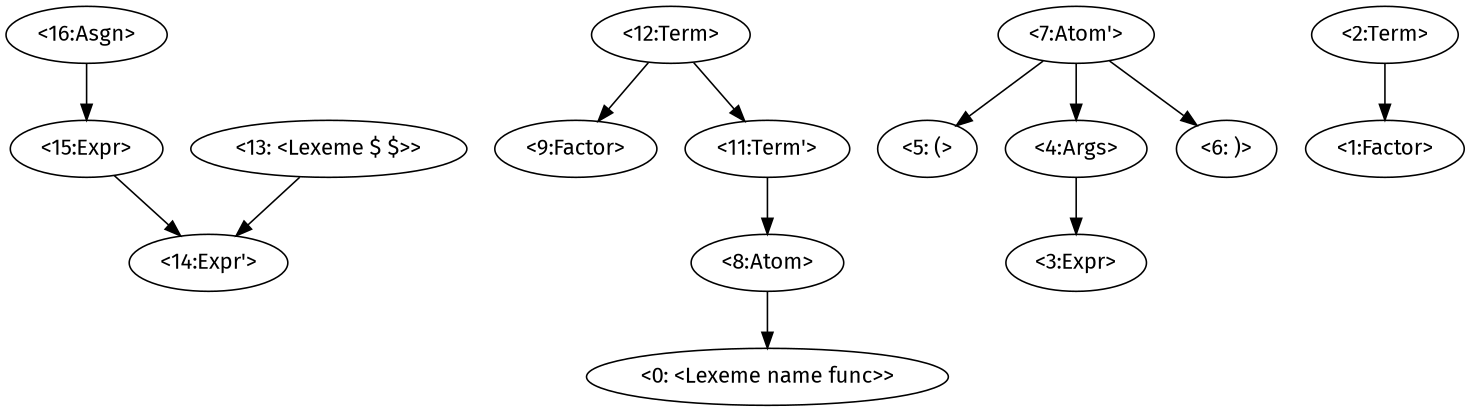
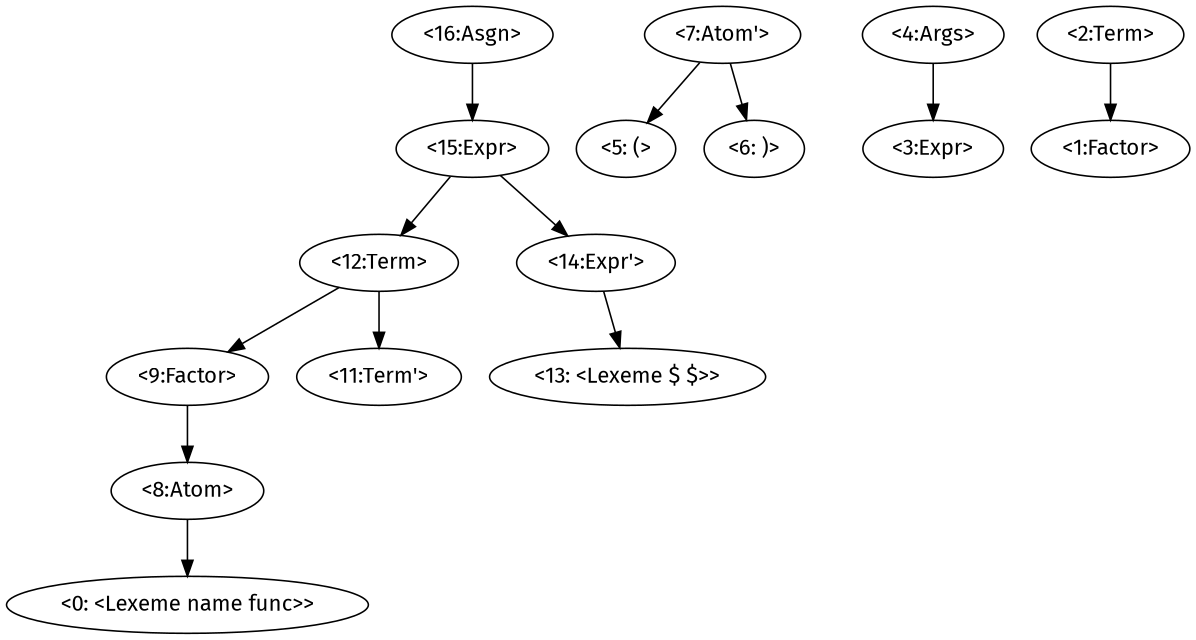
edge "<7:Atom'>" -> "<4:Args>": removed
edge "<11:Term'>" -> "<8:Atom>": now "<9:Factor>" -> "<8:Atom>"
edge "<15:Expr>" -> "<12:Term>": added
edge "<13: <Lexeme $ $>>" -> "<14:Expr'>": reversed
